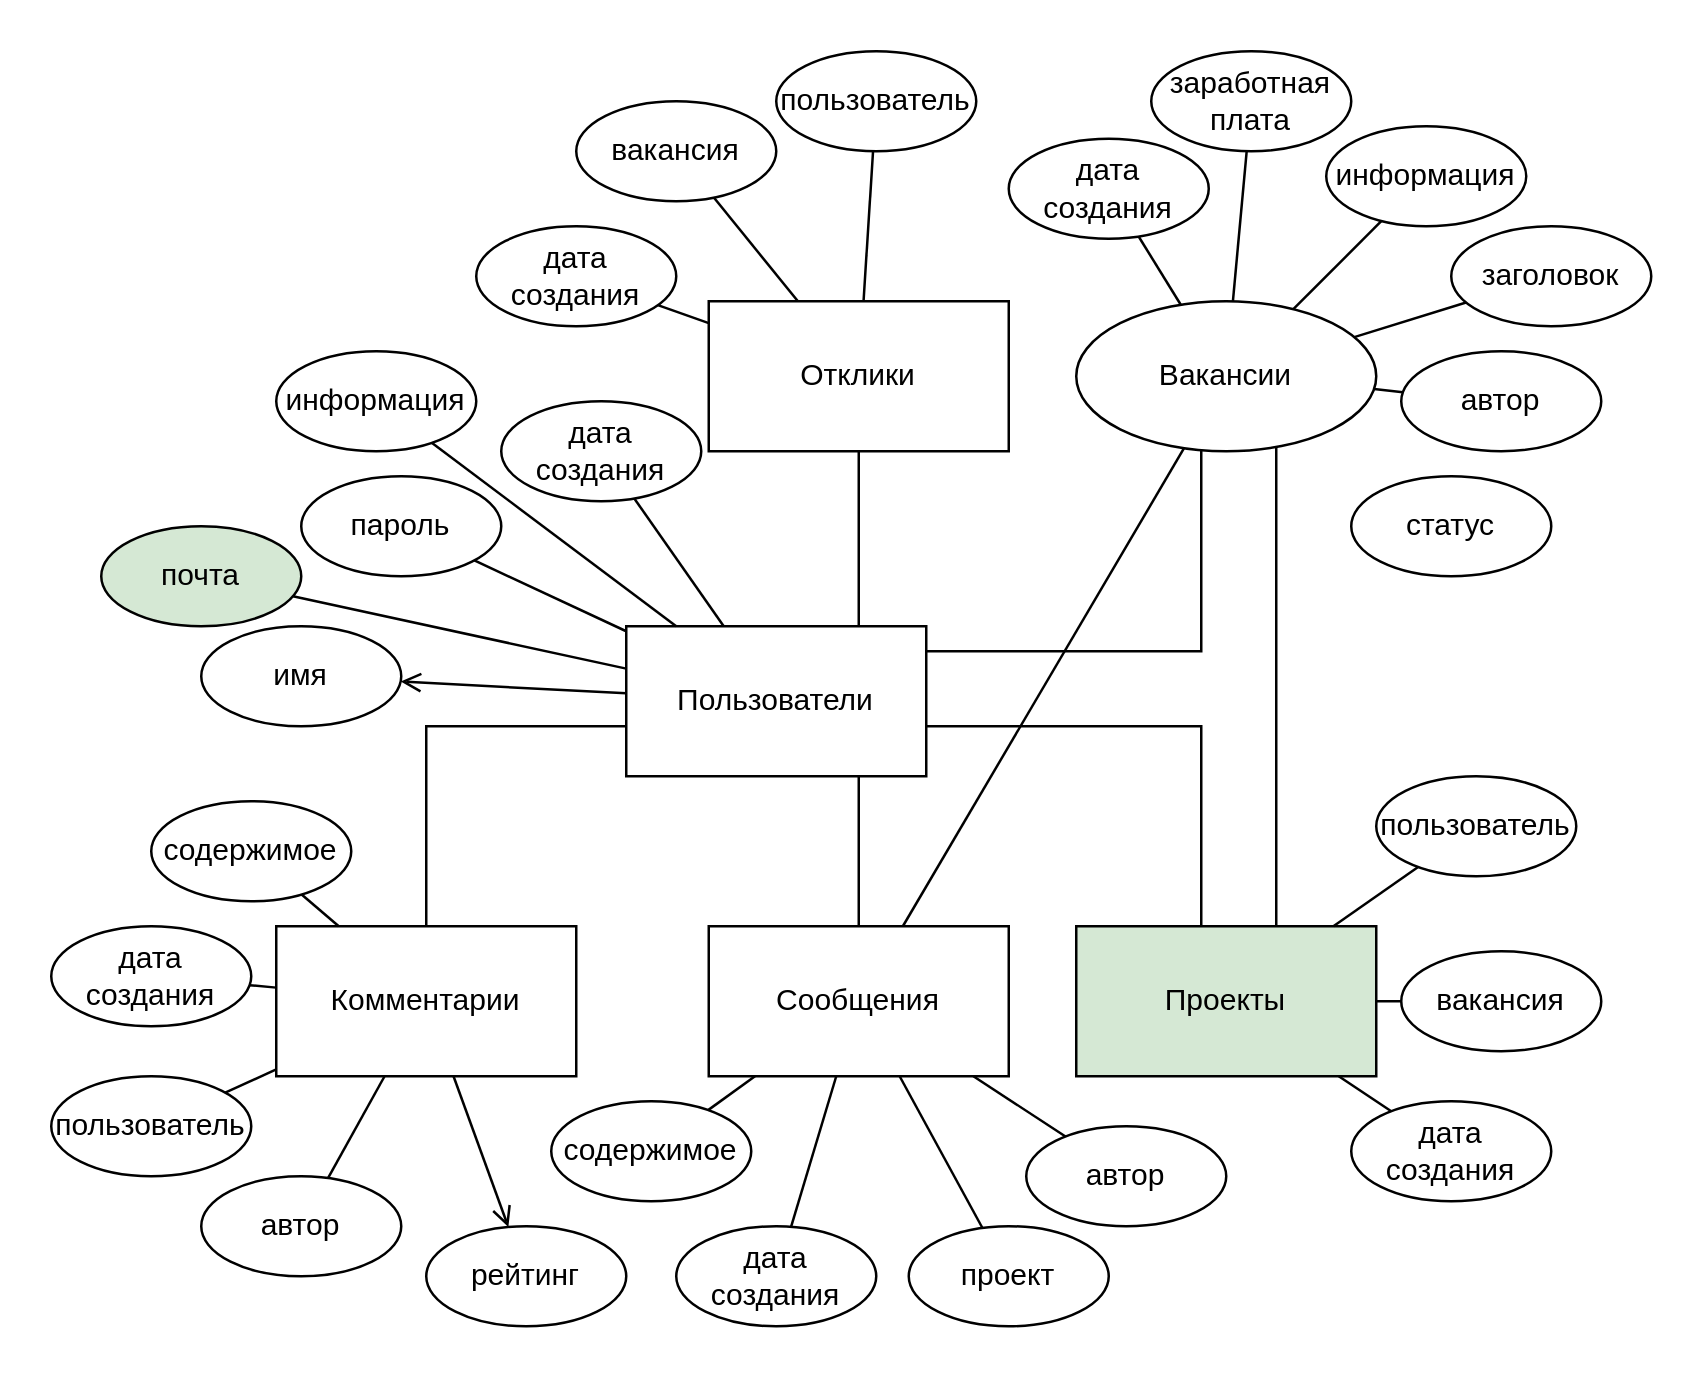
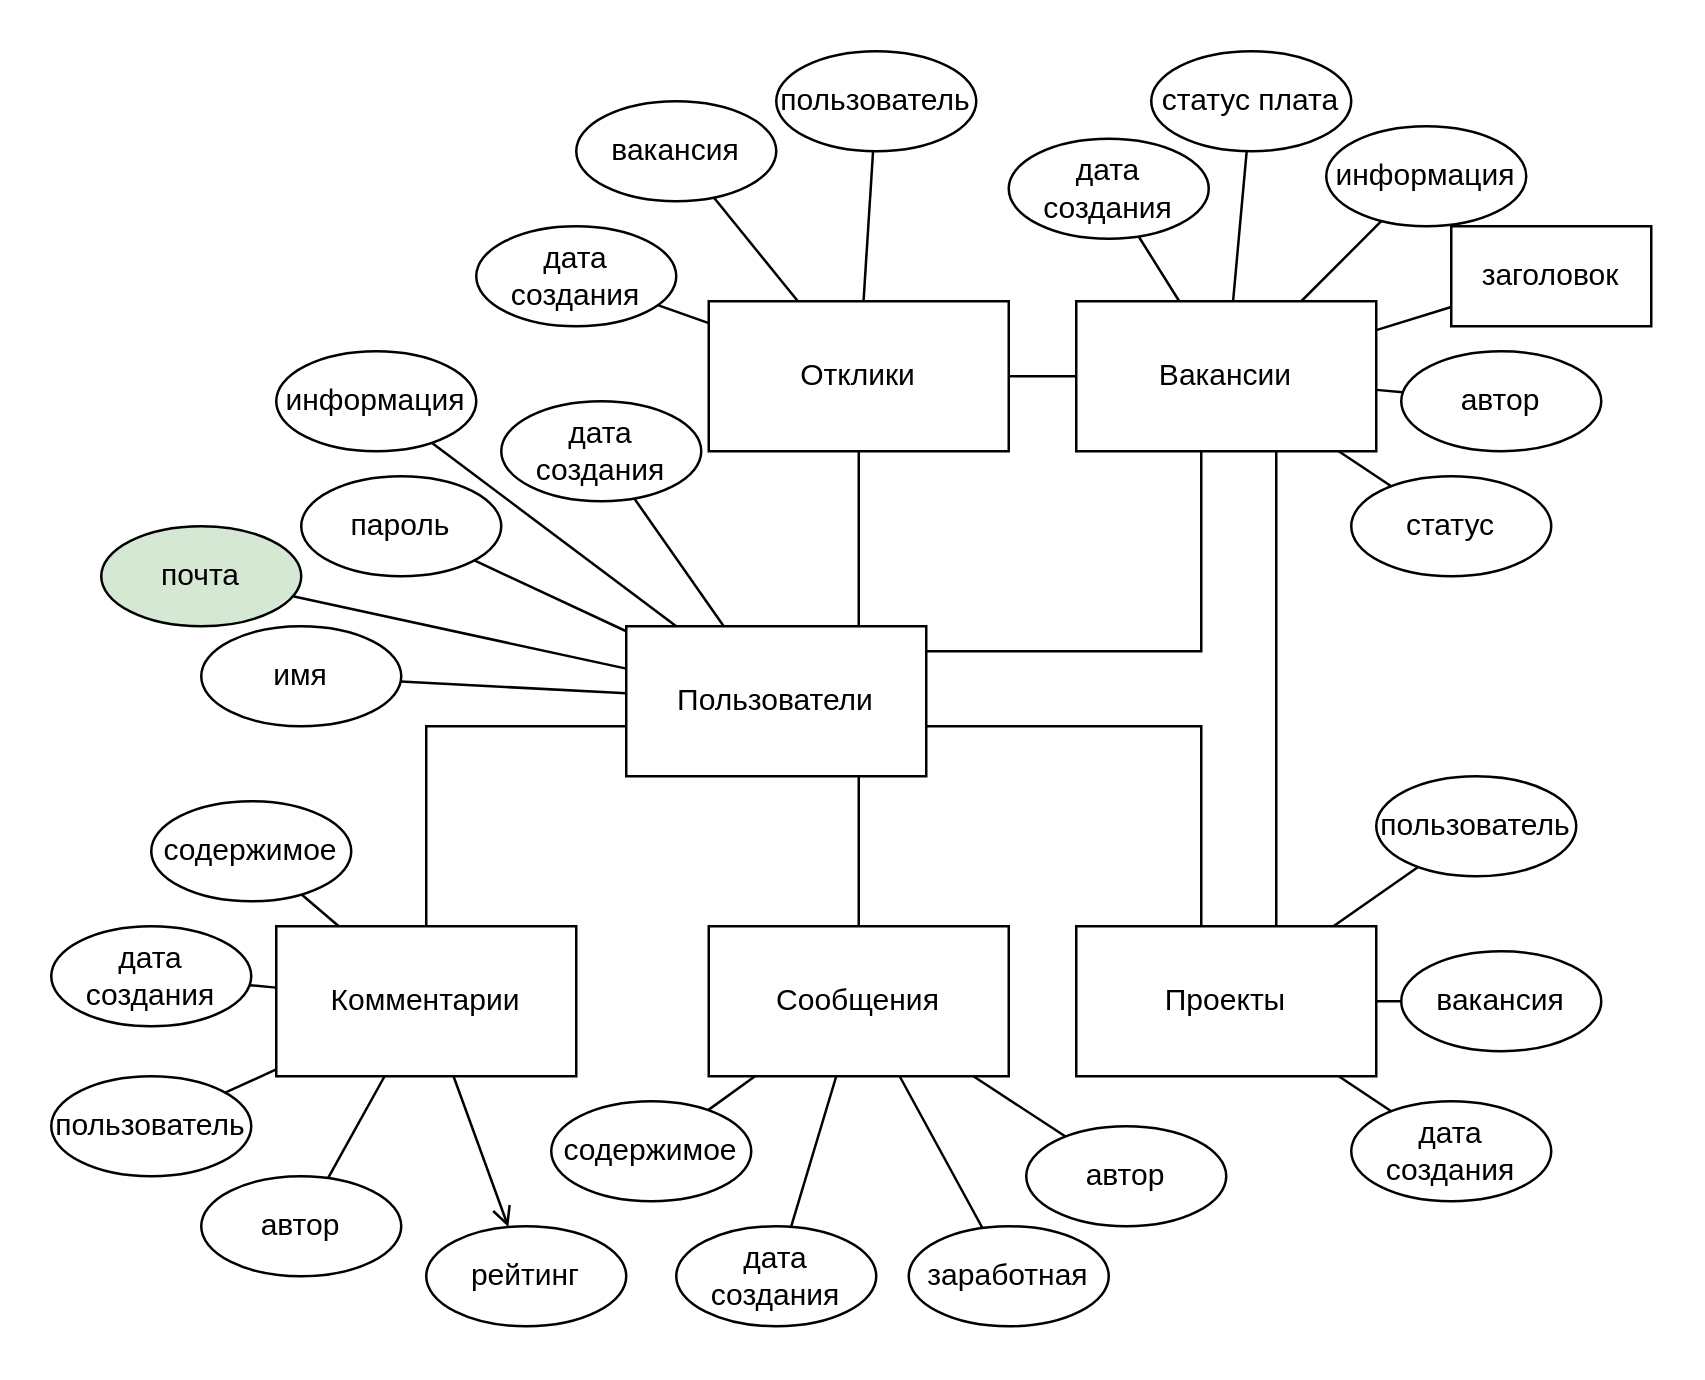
node "заработная плата": label "заработная плата" -> "статус плата"
node "заголовок": shape ellipse -> rectangle
edge "Отклики" -- "Вакансии": added
node "Вакансии": shape ellipse -> rectangle
edge "Вакансии" -- "Сообщения": now "Вакансии" -- "статус"
edge "Пользователи" -> "имя": arrowhead open -> none
node "Проекты": fillcolor #d5e8d4 -> #ffffff
node "проект": label "проект" -> "заработная"
